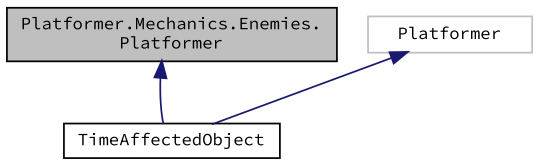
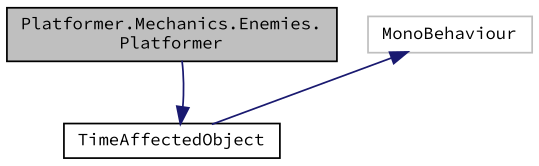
node "Platformer": label "Platformer" -> "MonoBehaviour"
edge "TimeAffectedObject" -> "Platformer.Mechanics.Enemies. Platformer": reversed
